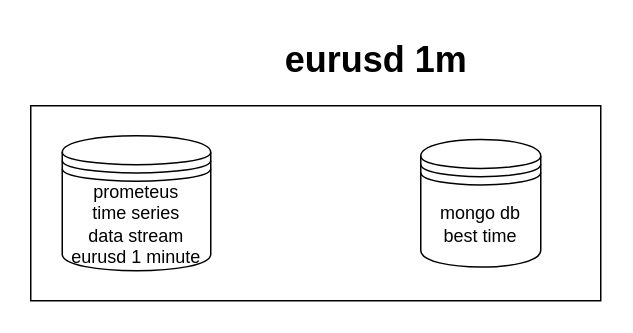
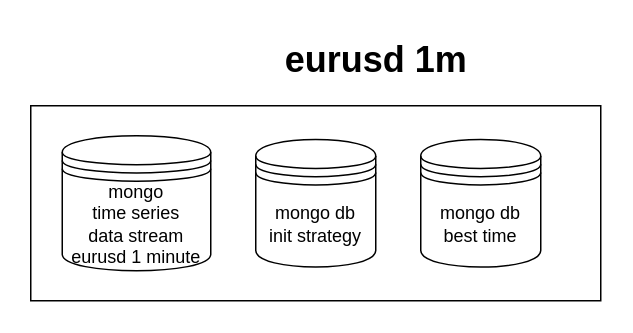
node "mongo db init strategy": added
node "prometeus time series data stream eurusd 1 minute": label "prometeus time series data stream eurusd 1 minute" -> "mongo time series data stream eurusd 1 minute"
